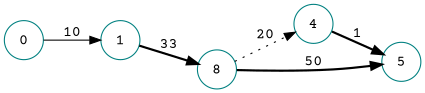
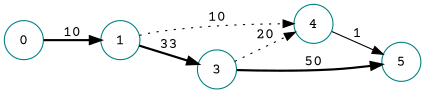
edge "1" -> "4": added, label "10"
edge "0" -> "1": style solid -> bold
edge "4" -> "5": style bold -> solid
node "8": label "8" -> "3"
